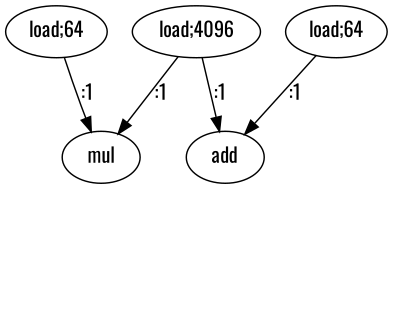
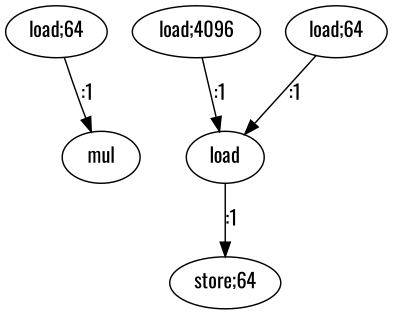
edge "load;4096" -> "mul": removed, label ":1"
node "add": label "add" -> "load"
node "store;64": added
